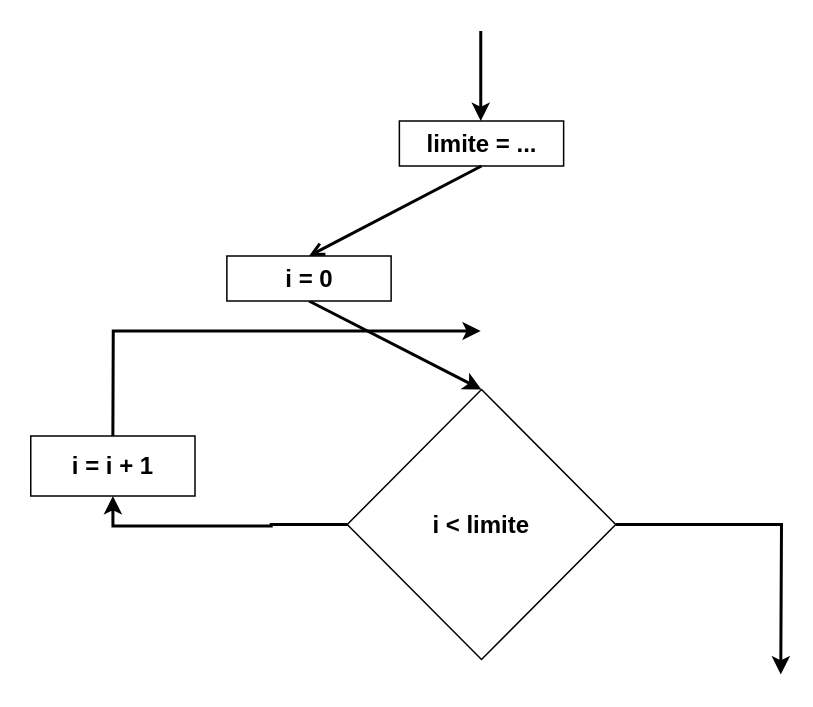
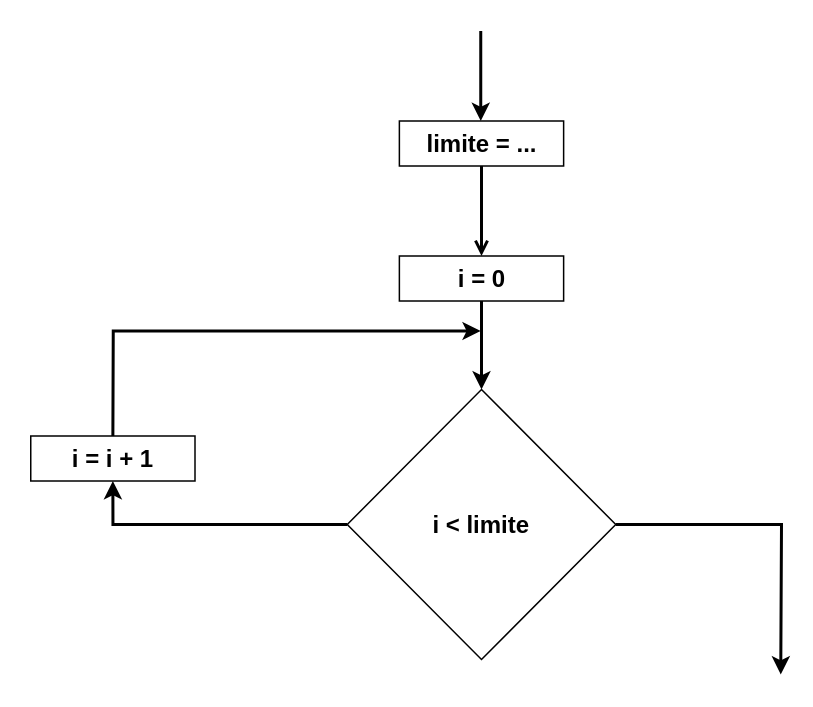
node "i = 0": moved (309, 278) -> (482, 278)
node "i = i + 1": size 164x60 -> 164x45
